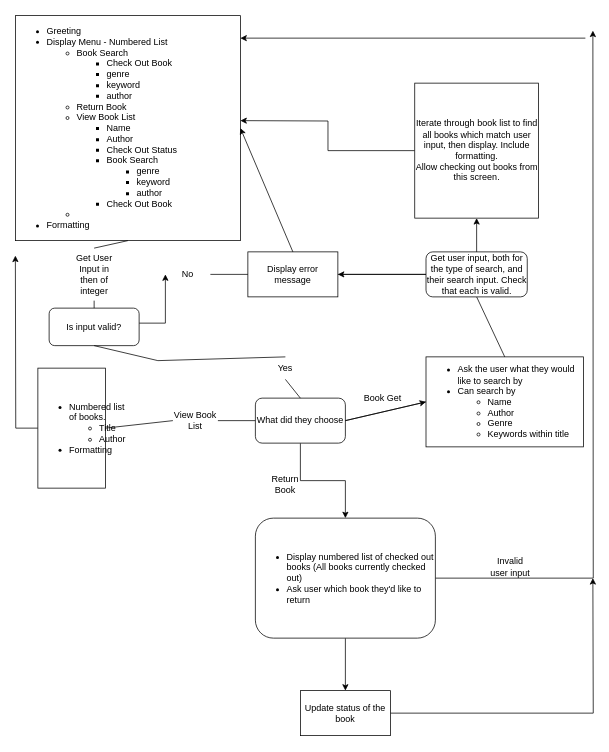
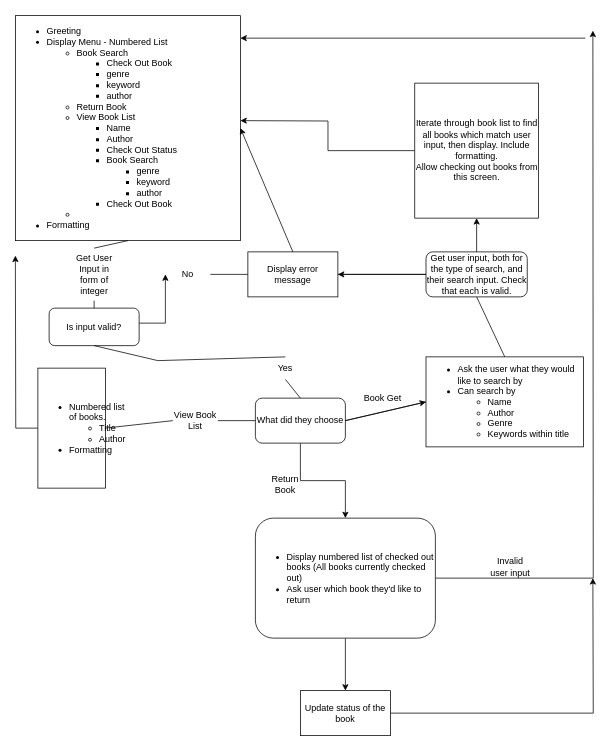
node "Get User Input in then of integer": label "Get User Input in then of integer" -> "Get User Input in form of integer"
